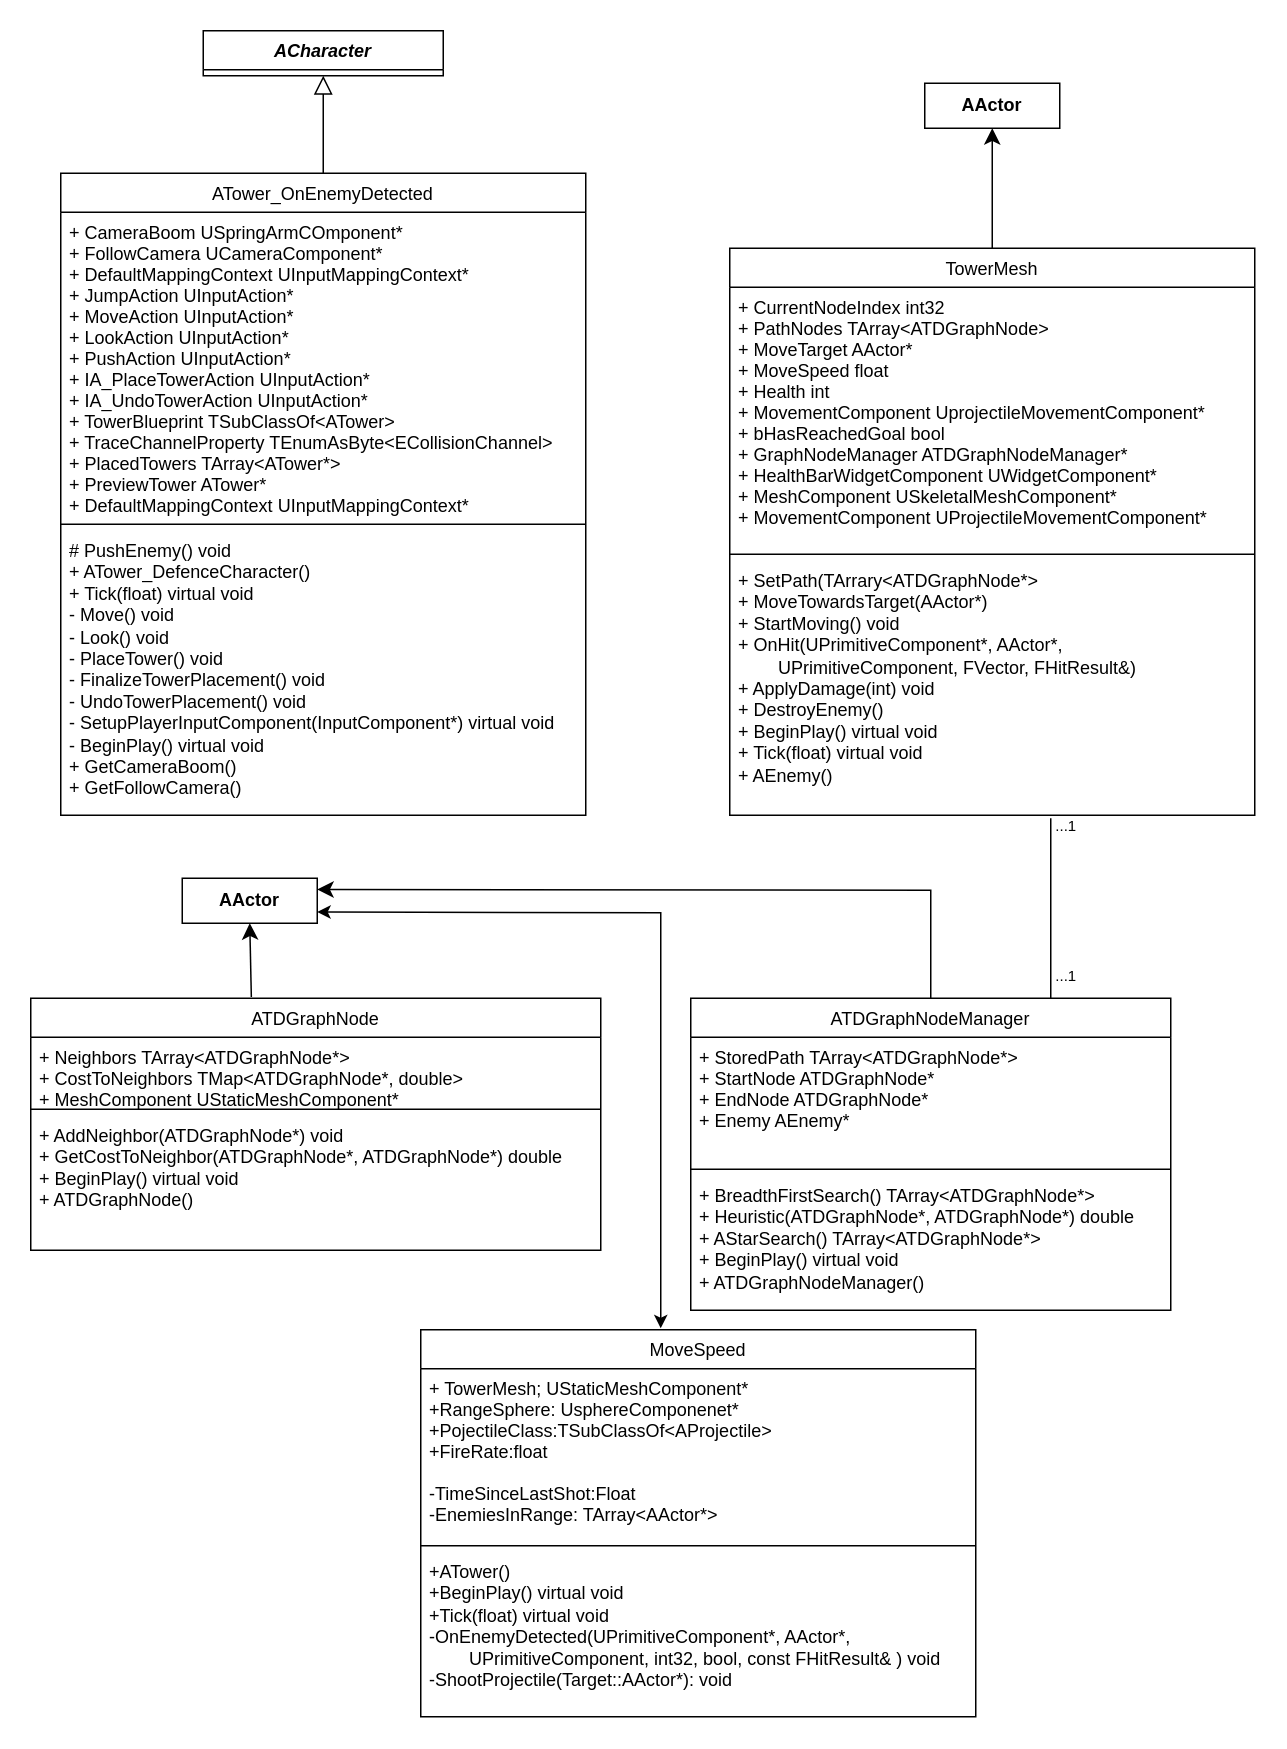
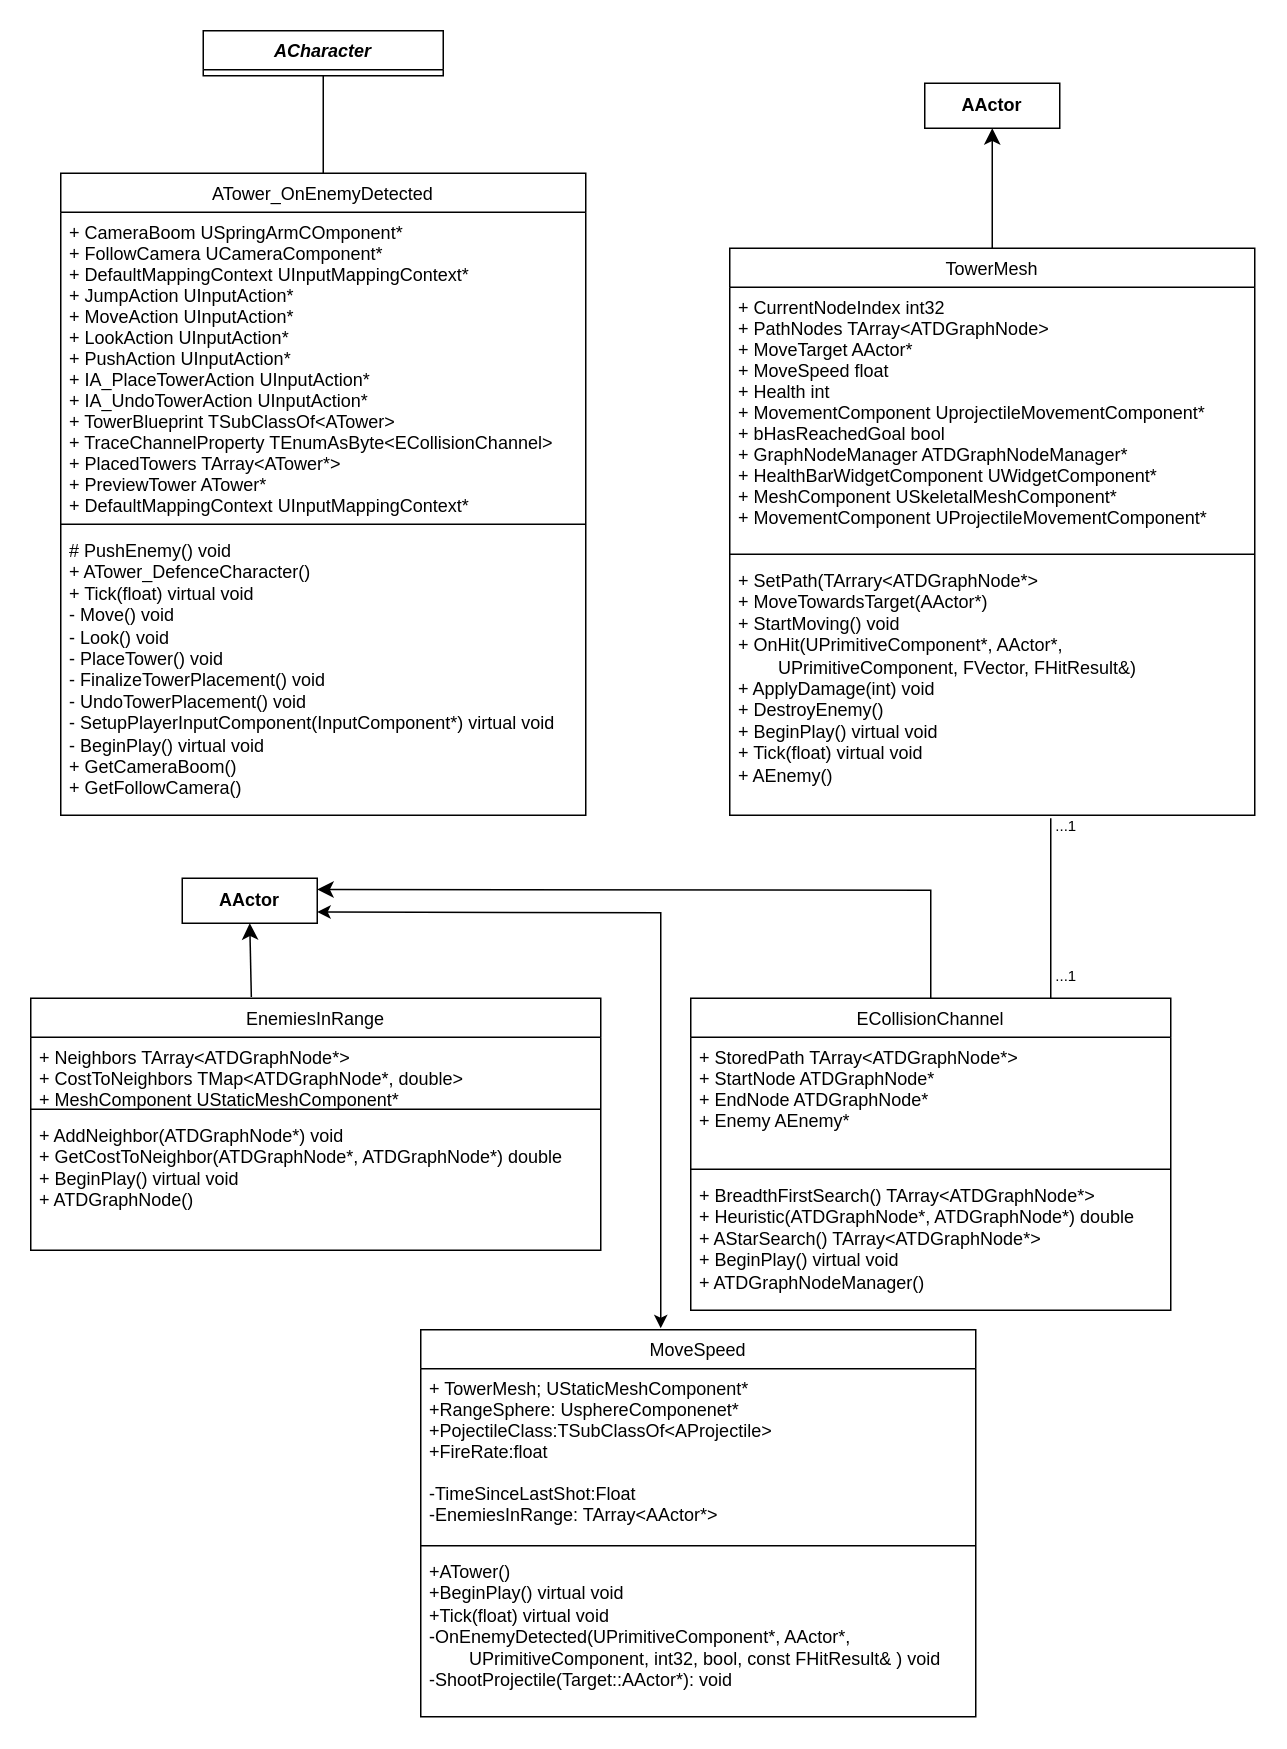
edge "ATower_OnEnemyDetected" -> "ACharacter": arrowhead block -> none
node "ATDGraphNode": label "ATDGraphNode" -> "EnemiesInRange"
node "ATDGraphNodeManager": label "ATDGraphNodeManager" -> "ECollisionChannel"
